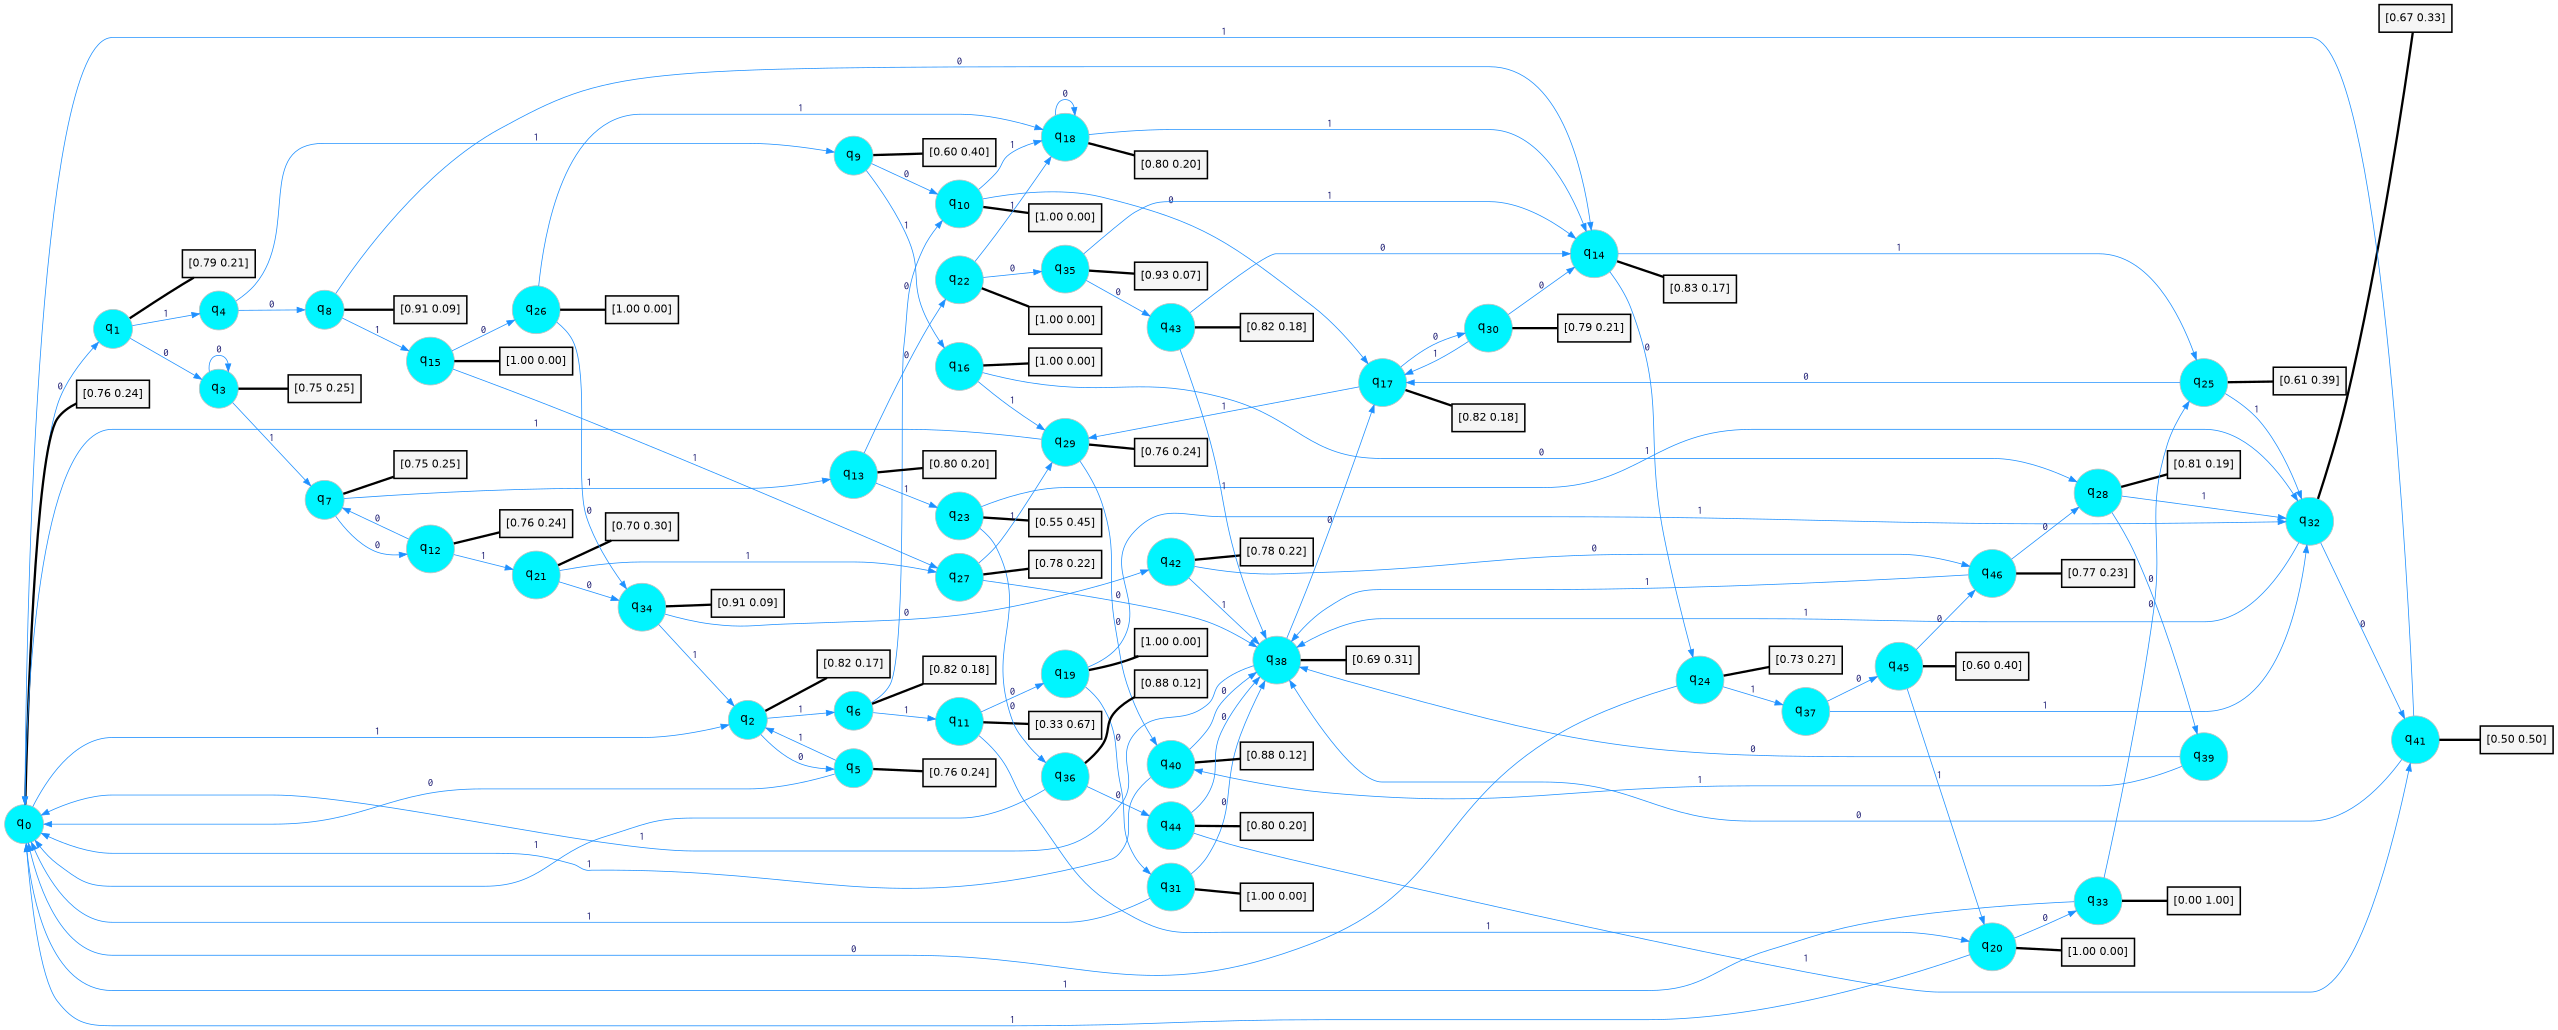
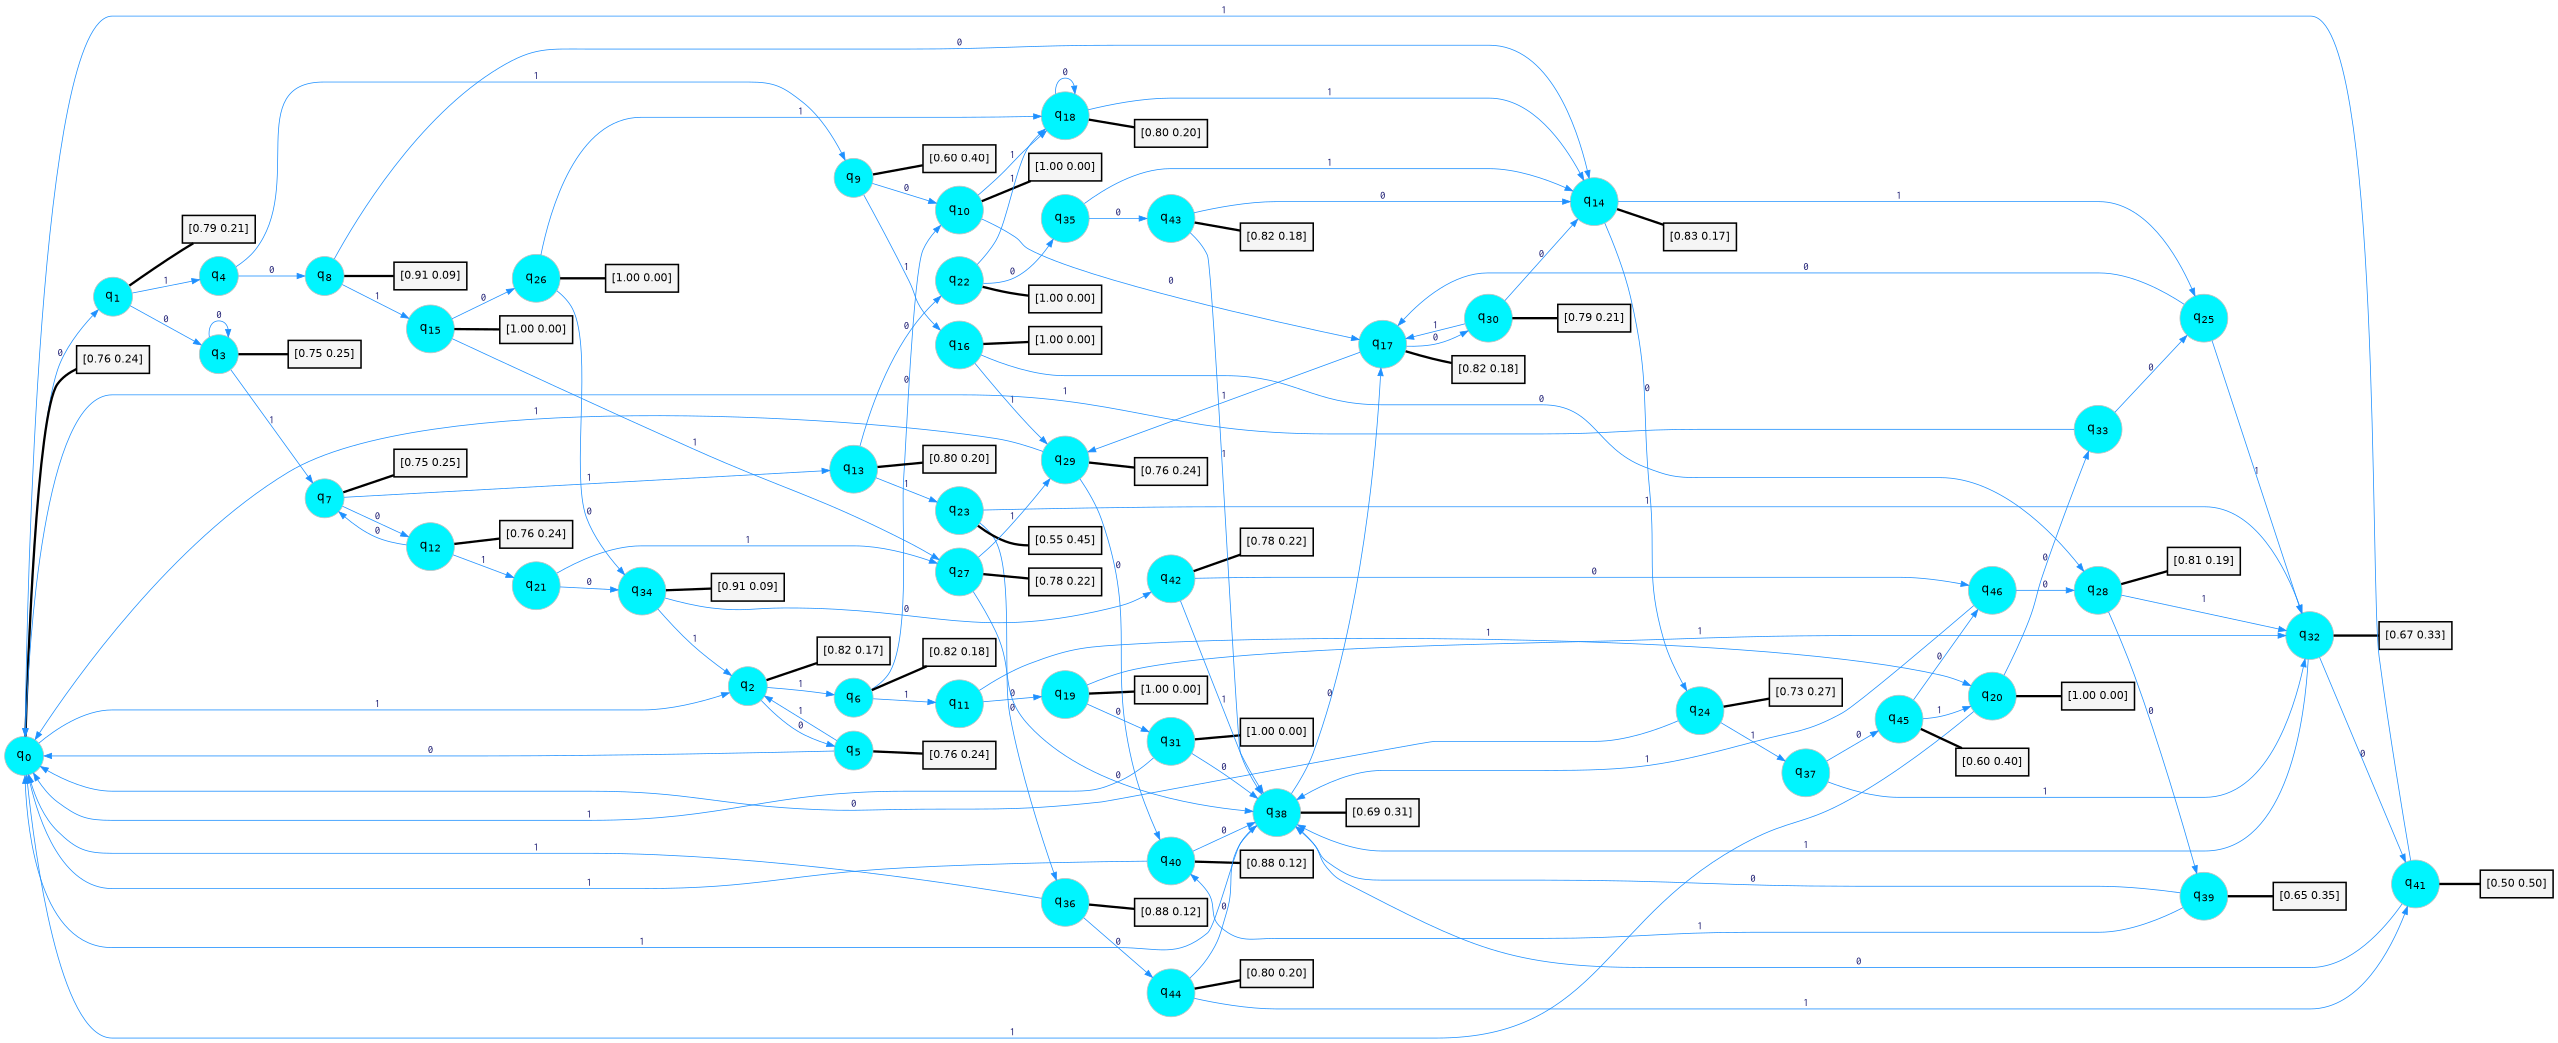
node "[0.93 0.07]": removed
node "[0.61 0.39]": removed
node "[0.70 0.30]": removed
node "[0.77 0.23]": removed
node "[0.33 0.67]": removed
node "[0.65 0.35]": added
node "[0.00 1.00]": removed
